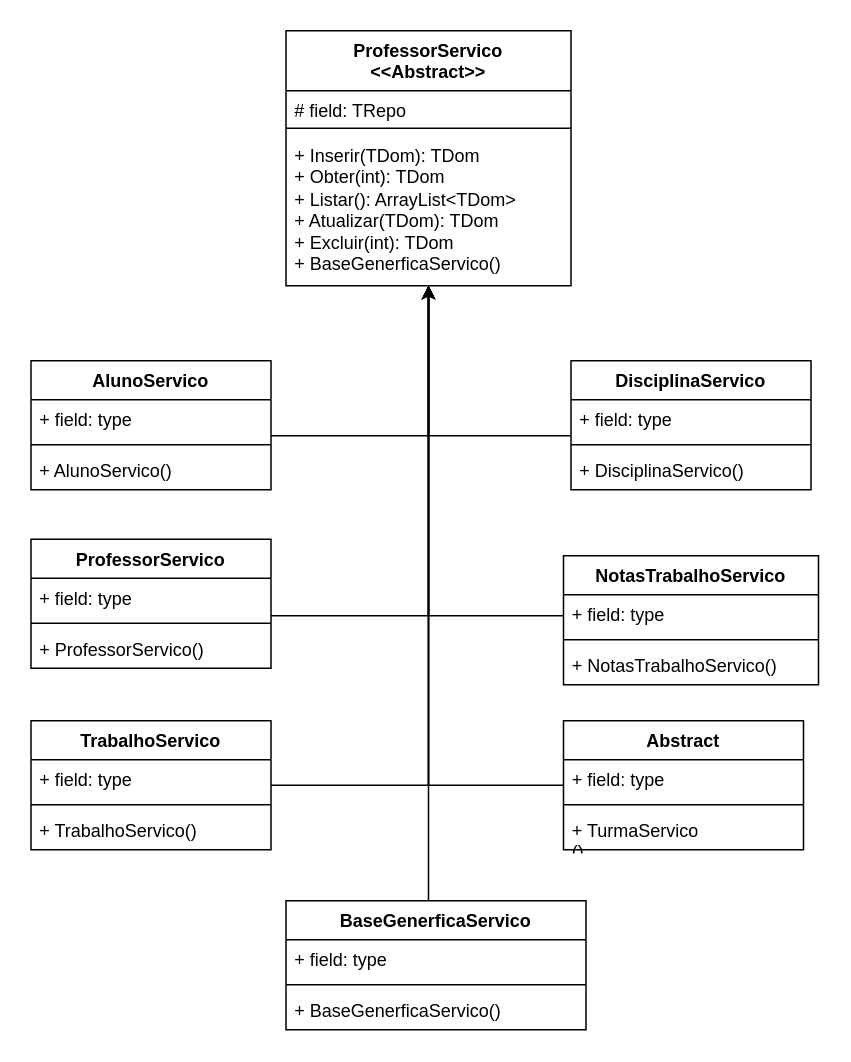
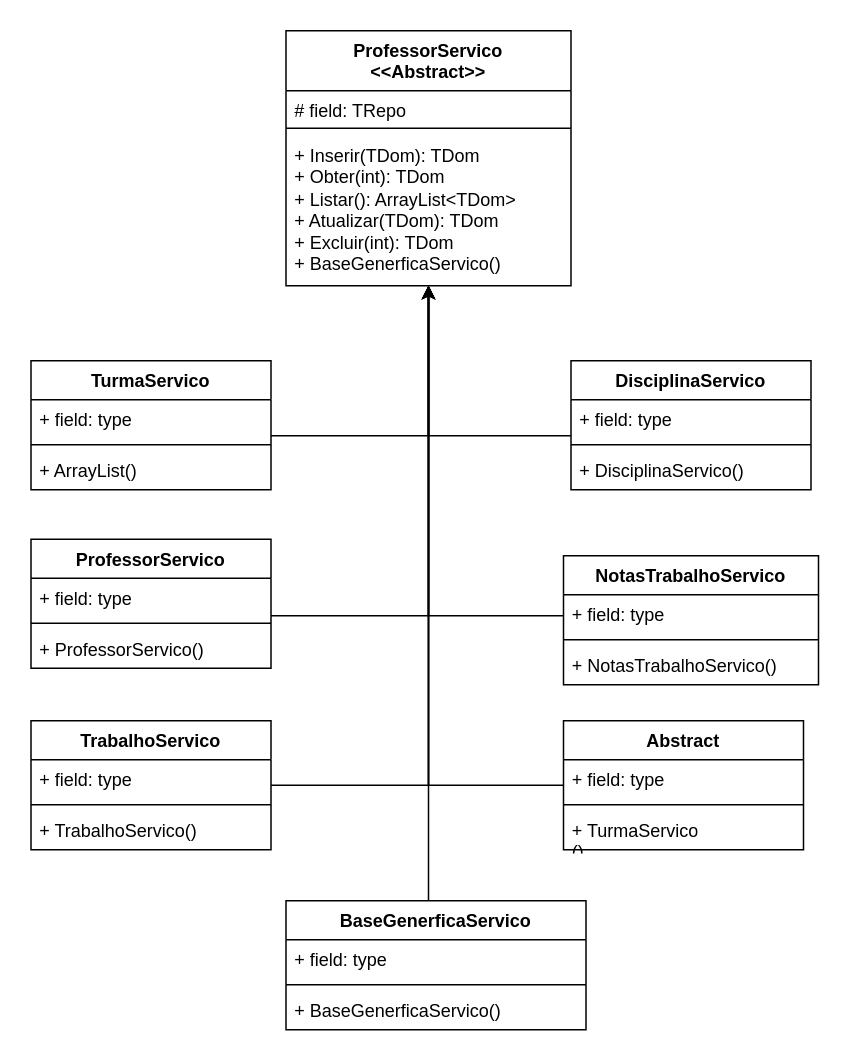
node "AlunoServico": label "AlunoServico" -> "TurmaServico"
node "+ AlunoServico()": label "+ AlunoServico()" -> "+ ArrayList()"
